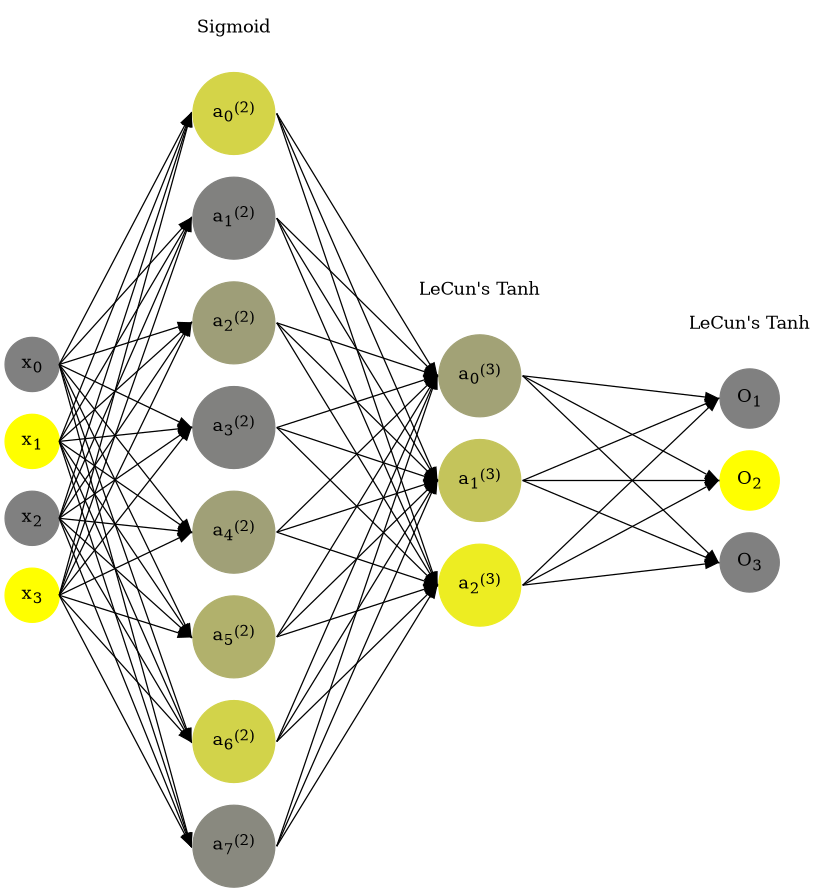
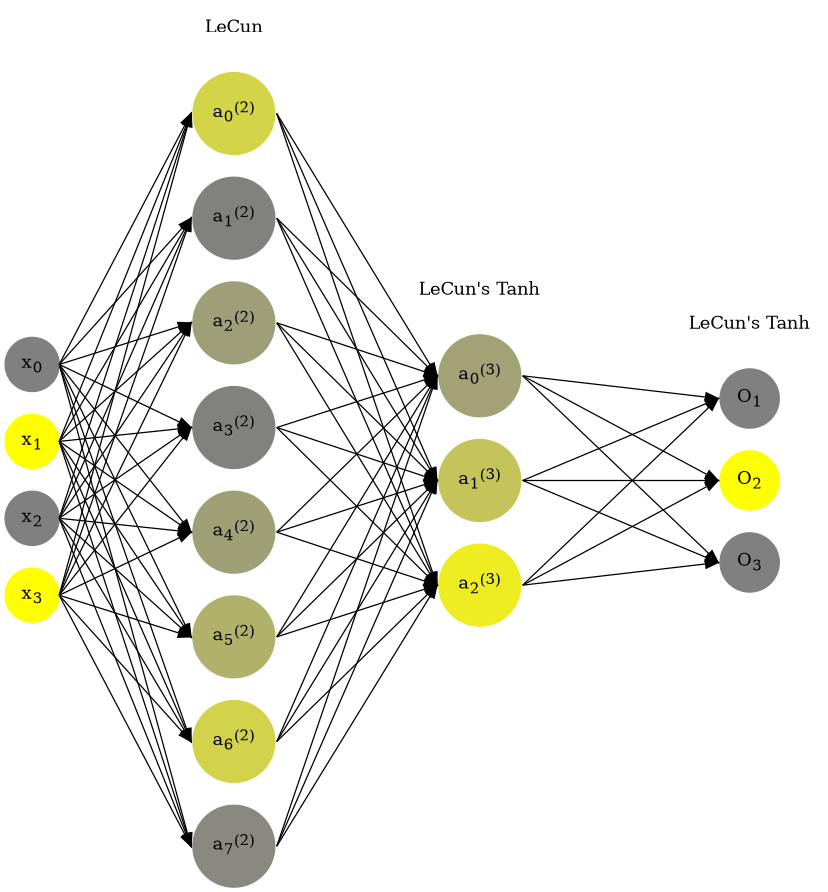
node "Sigmoid": label "Sigmoid" -> "LeCun"
